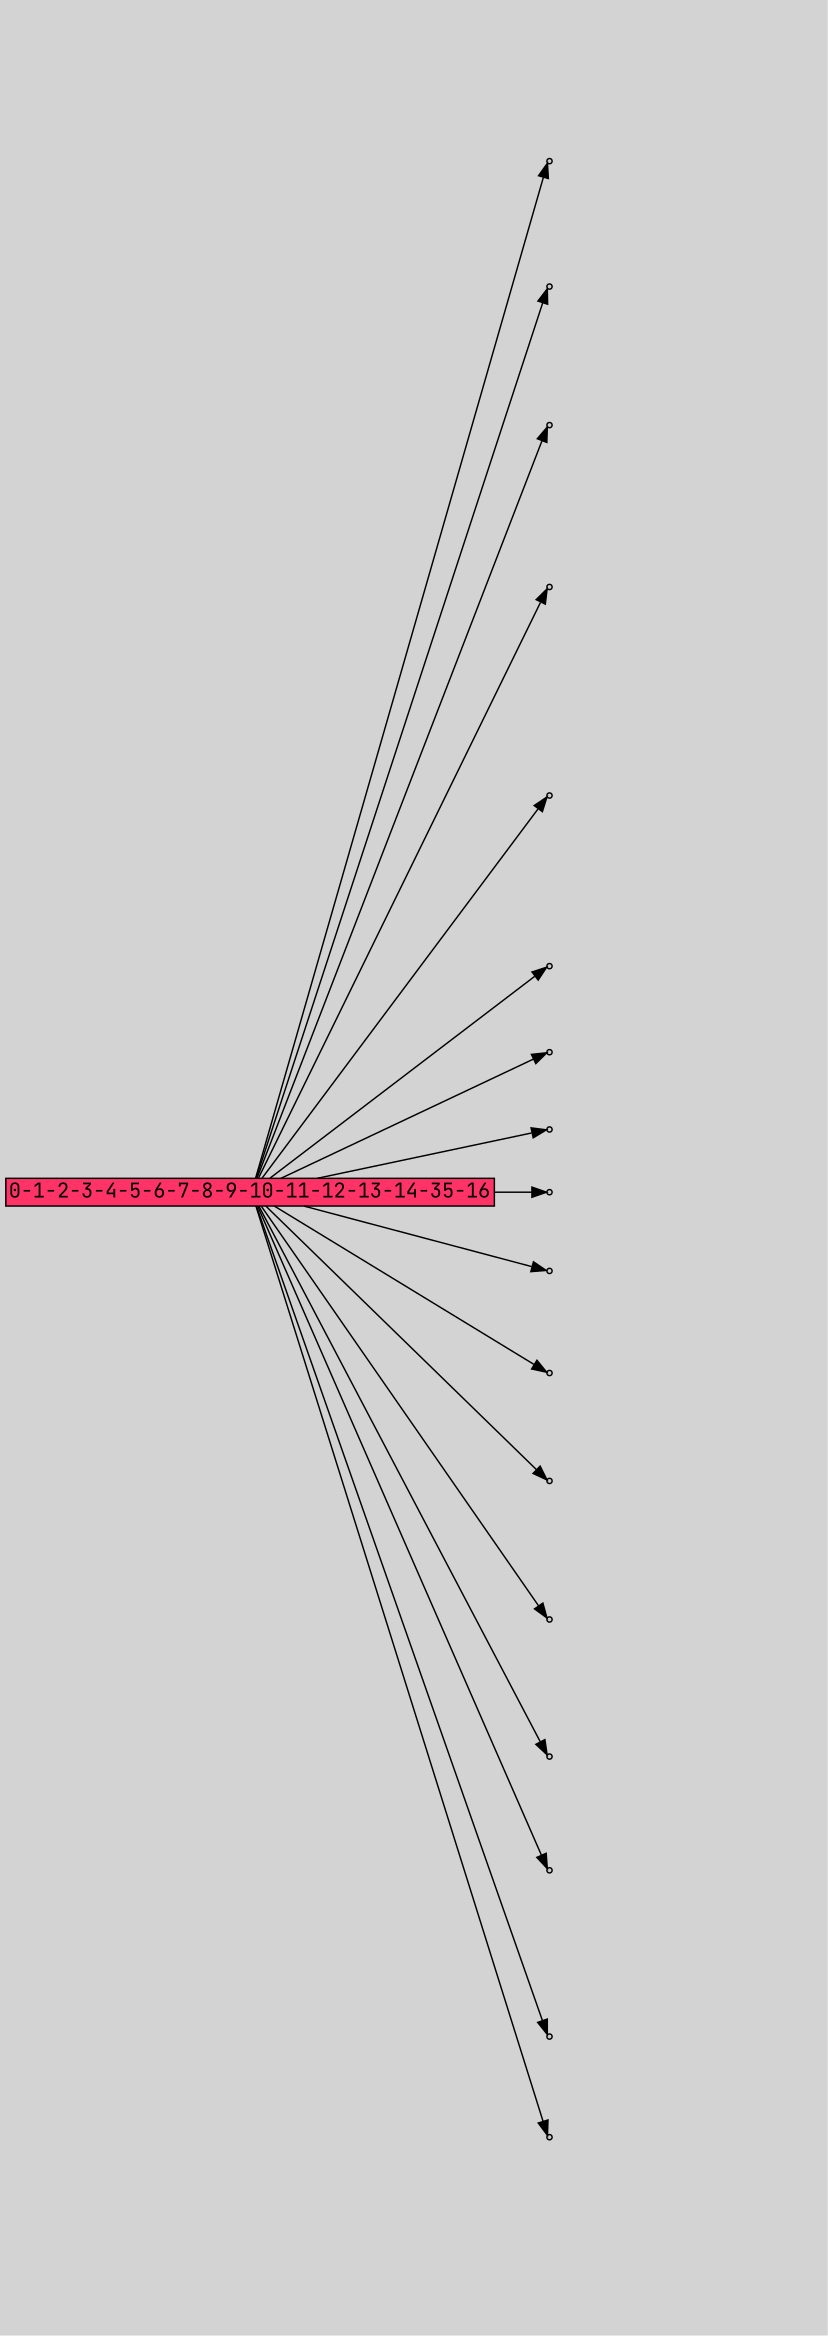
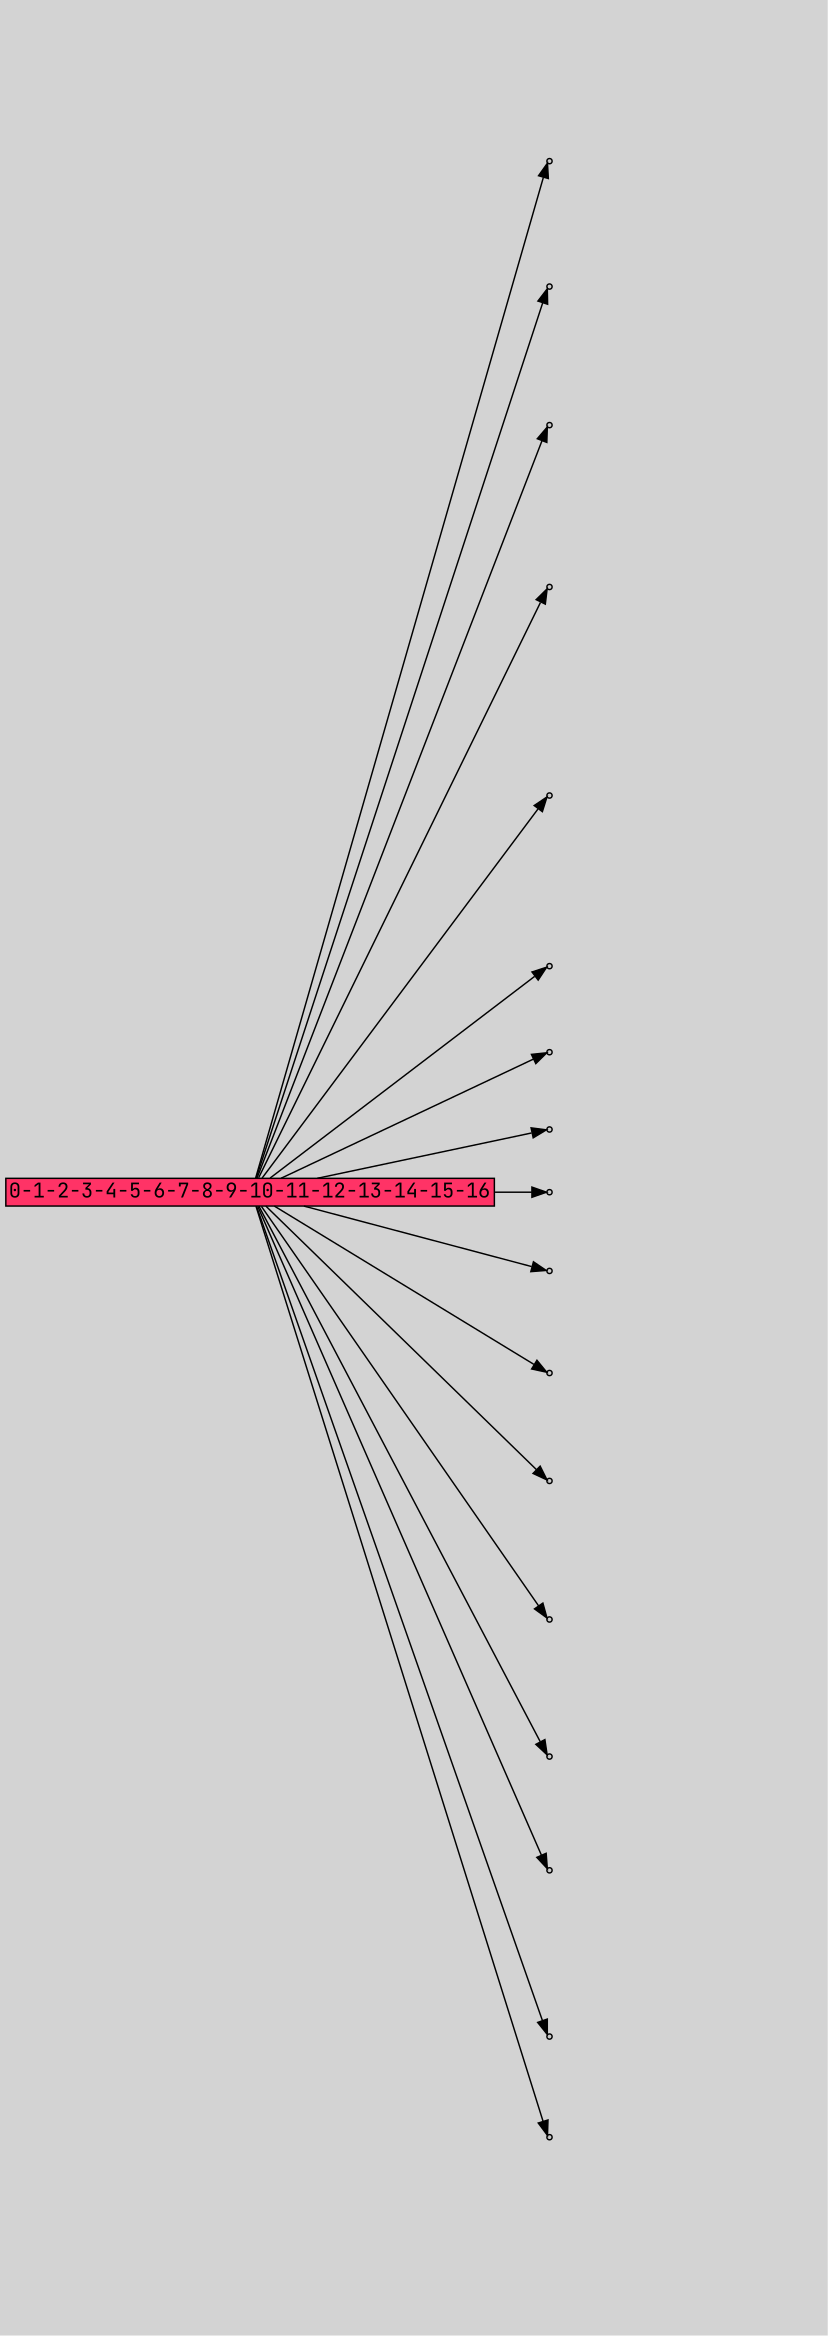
node "0-1-2-3-4-5-6-7-8-9-10-11-12-13-14-35-16": label "0-1-2-3-4-5-6-7-8-9-10-11-12-13-14-35-16" -> "0-1-2-3-4-5-6-7-8-9-10-11-12-13-14-15-16"
